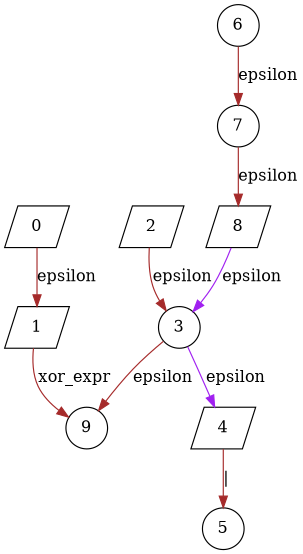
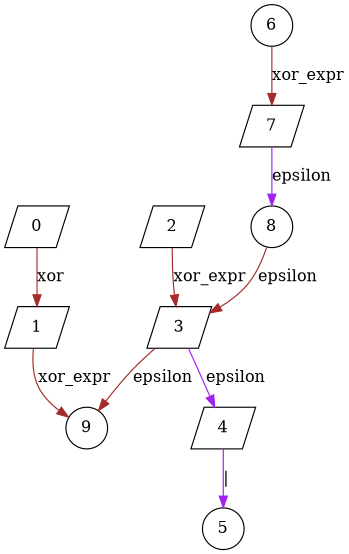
edge "6" -> "7": label "epsilon" -> "xor_expr"
node "7": shape circle -> parallelogram
edge "7" -> "8": color brown -> purple
node "8": shape parallelogram -> circle
edge "8" -> "3": color purple -> brown
edge "0" -> "1": label "epsilon" -> "xor"
edge "2" -> "3": label "epsilon" -> "xor_expr"
node "3": shape circle -> parallelogram
edge "4" -> "5": color brown -> purple
